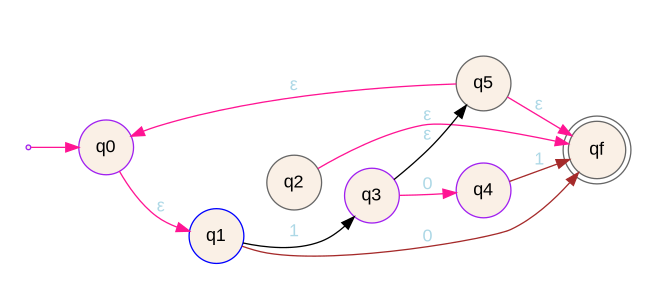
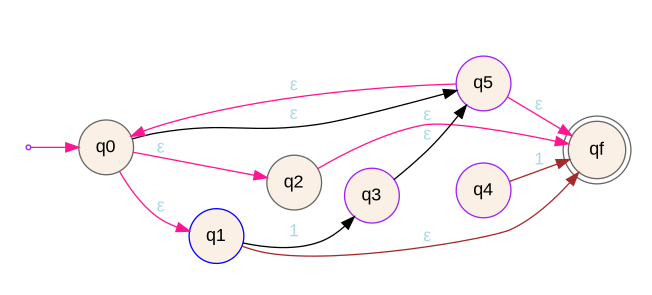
node "q5": color gray40 -> purple
edge "q0" -> "q5": added, label "ε"
node "q0": color purple -> gray40
edge "q0" -> "q2": added, label "ε"
edge "q3" -> "q4": removed, label "0"
edge "q1" -> "qf": label "0" -> "ε"
